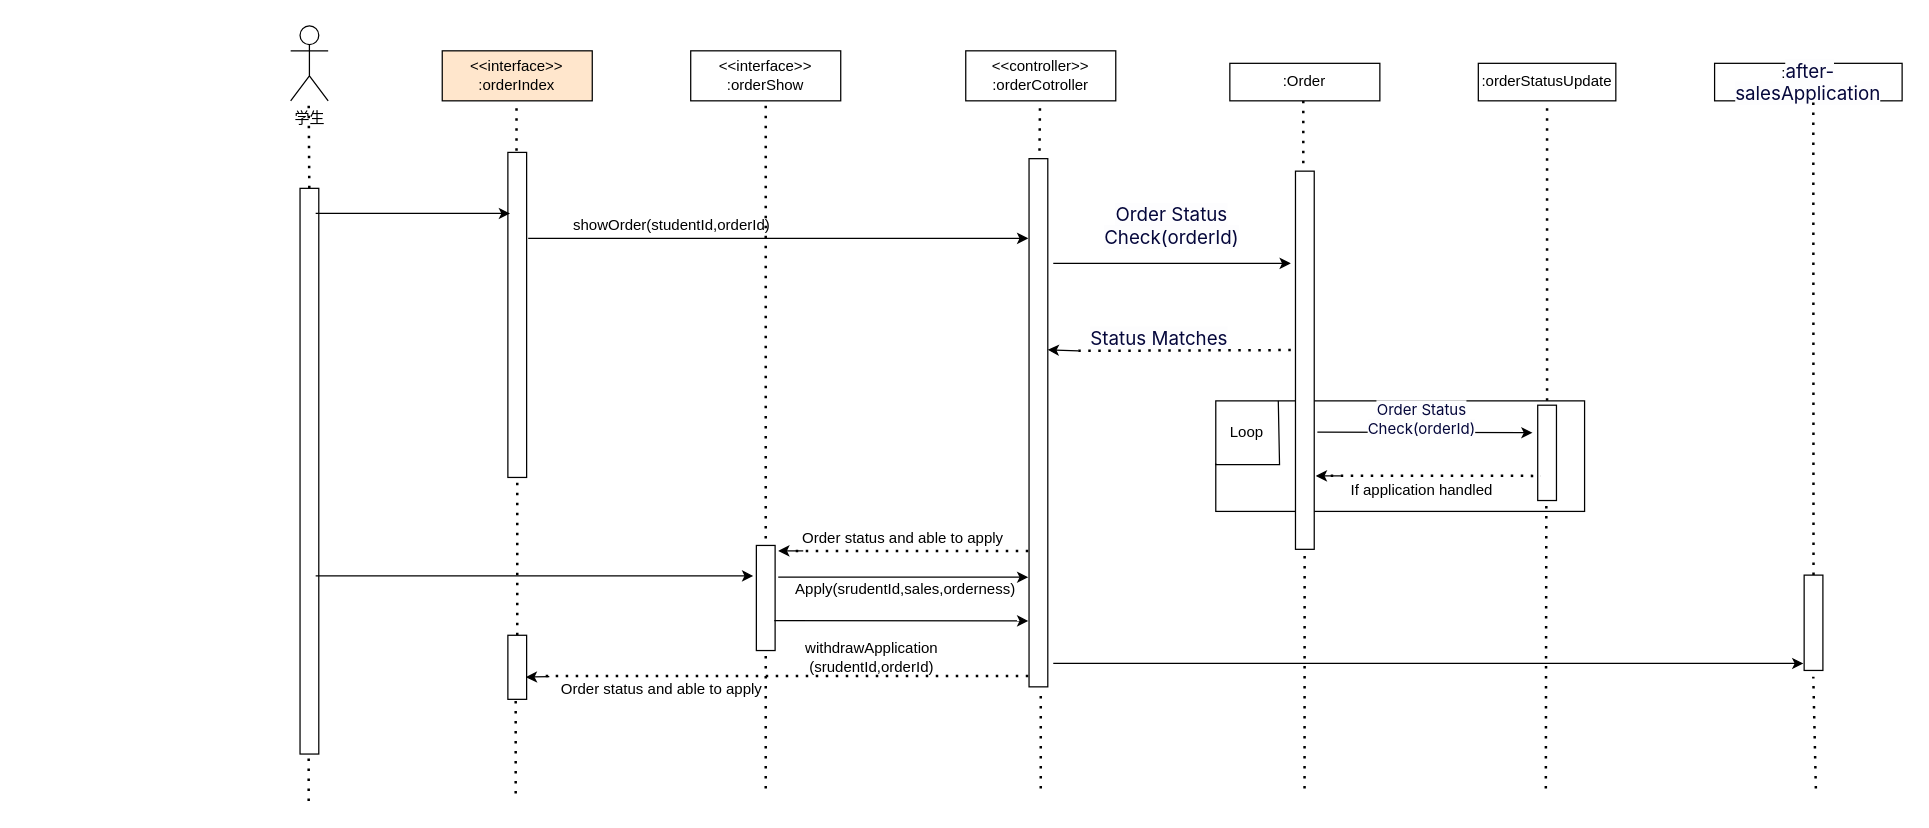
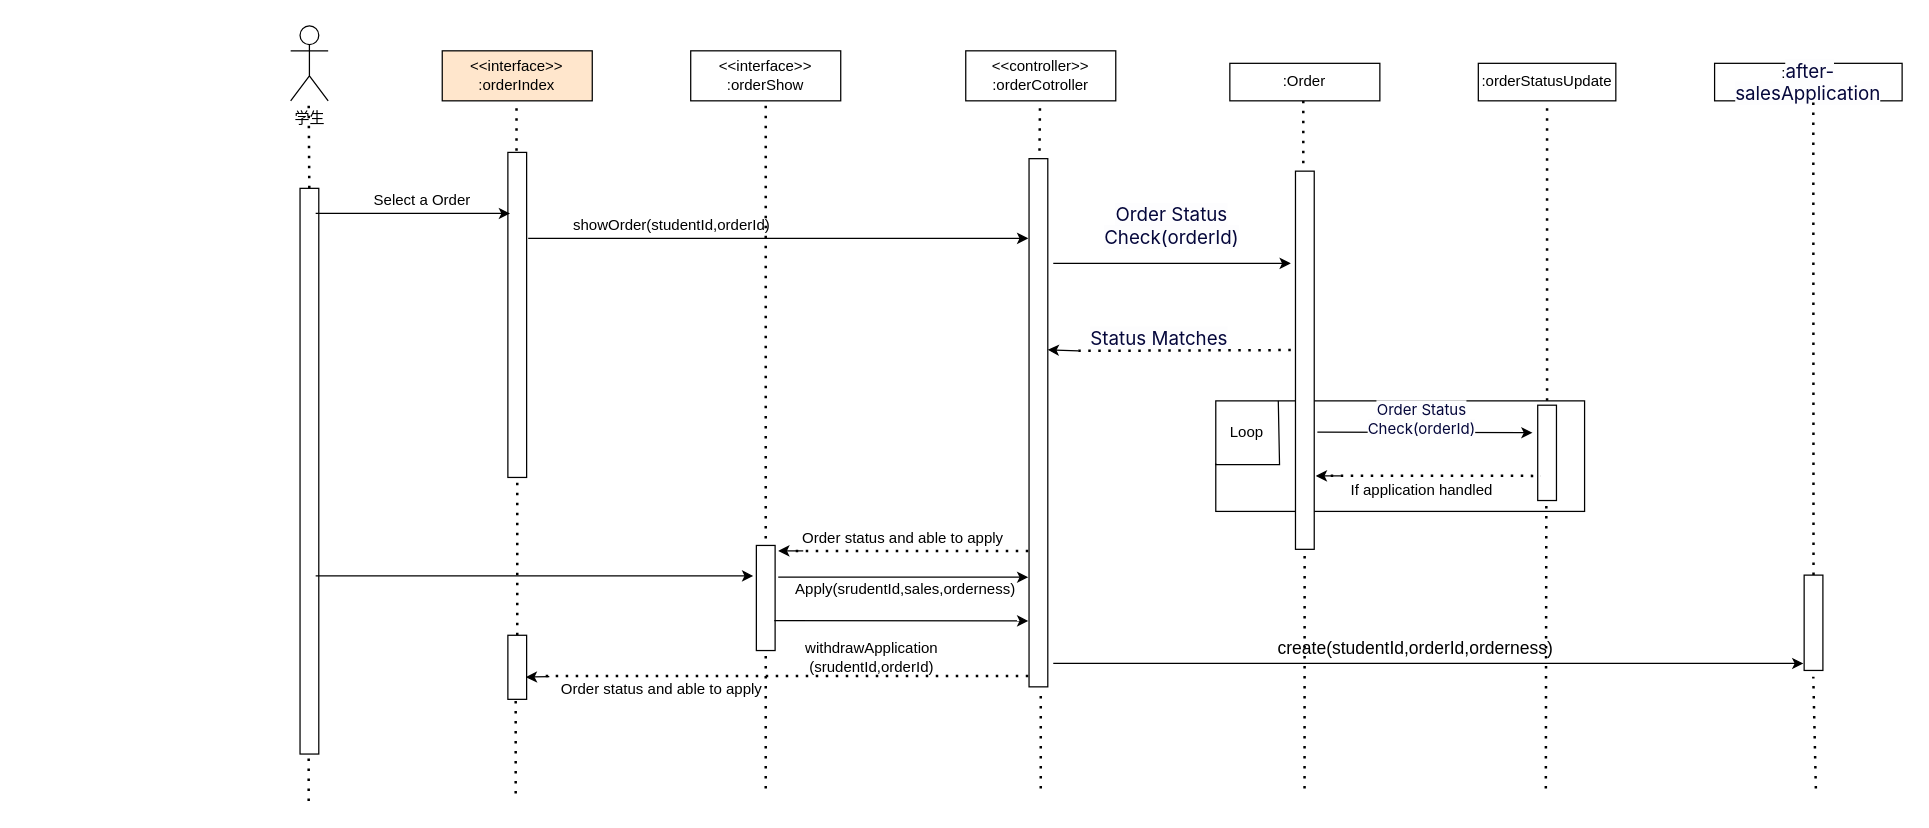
node "Select a Order": added
node "create(studentId,orderId,orderness)": added
